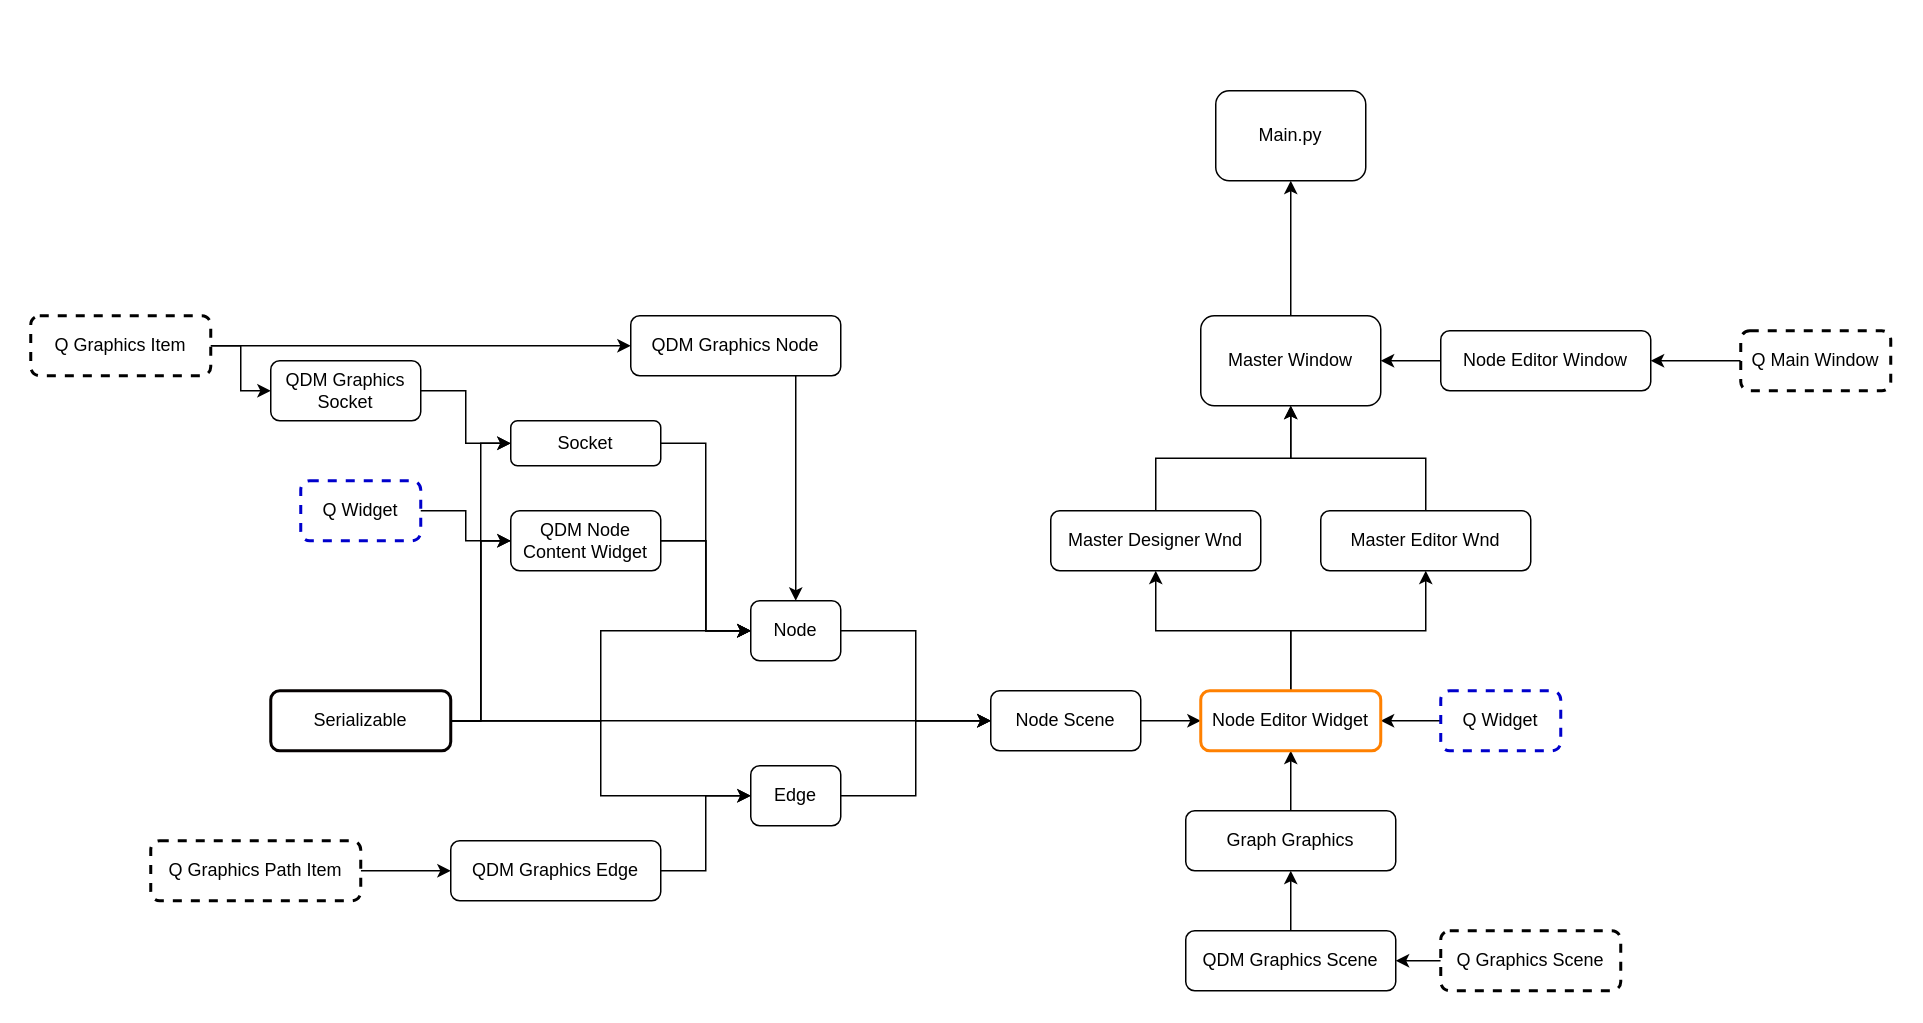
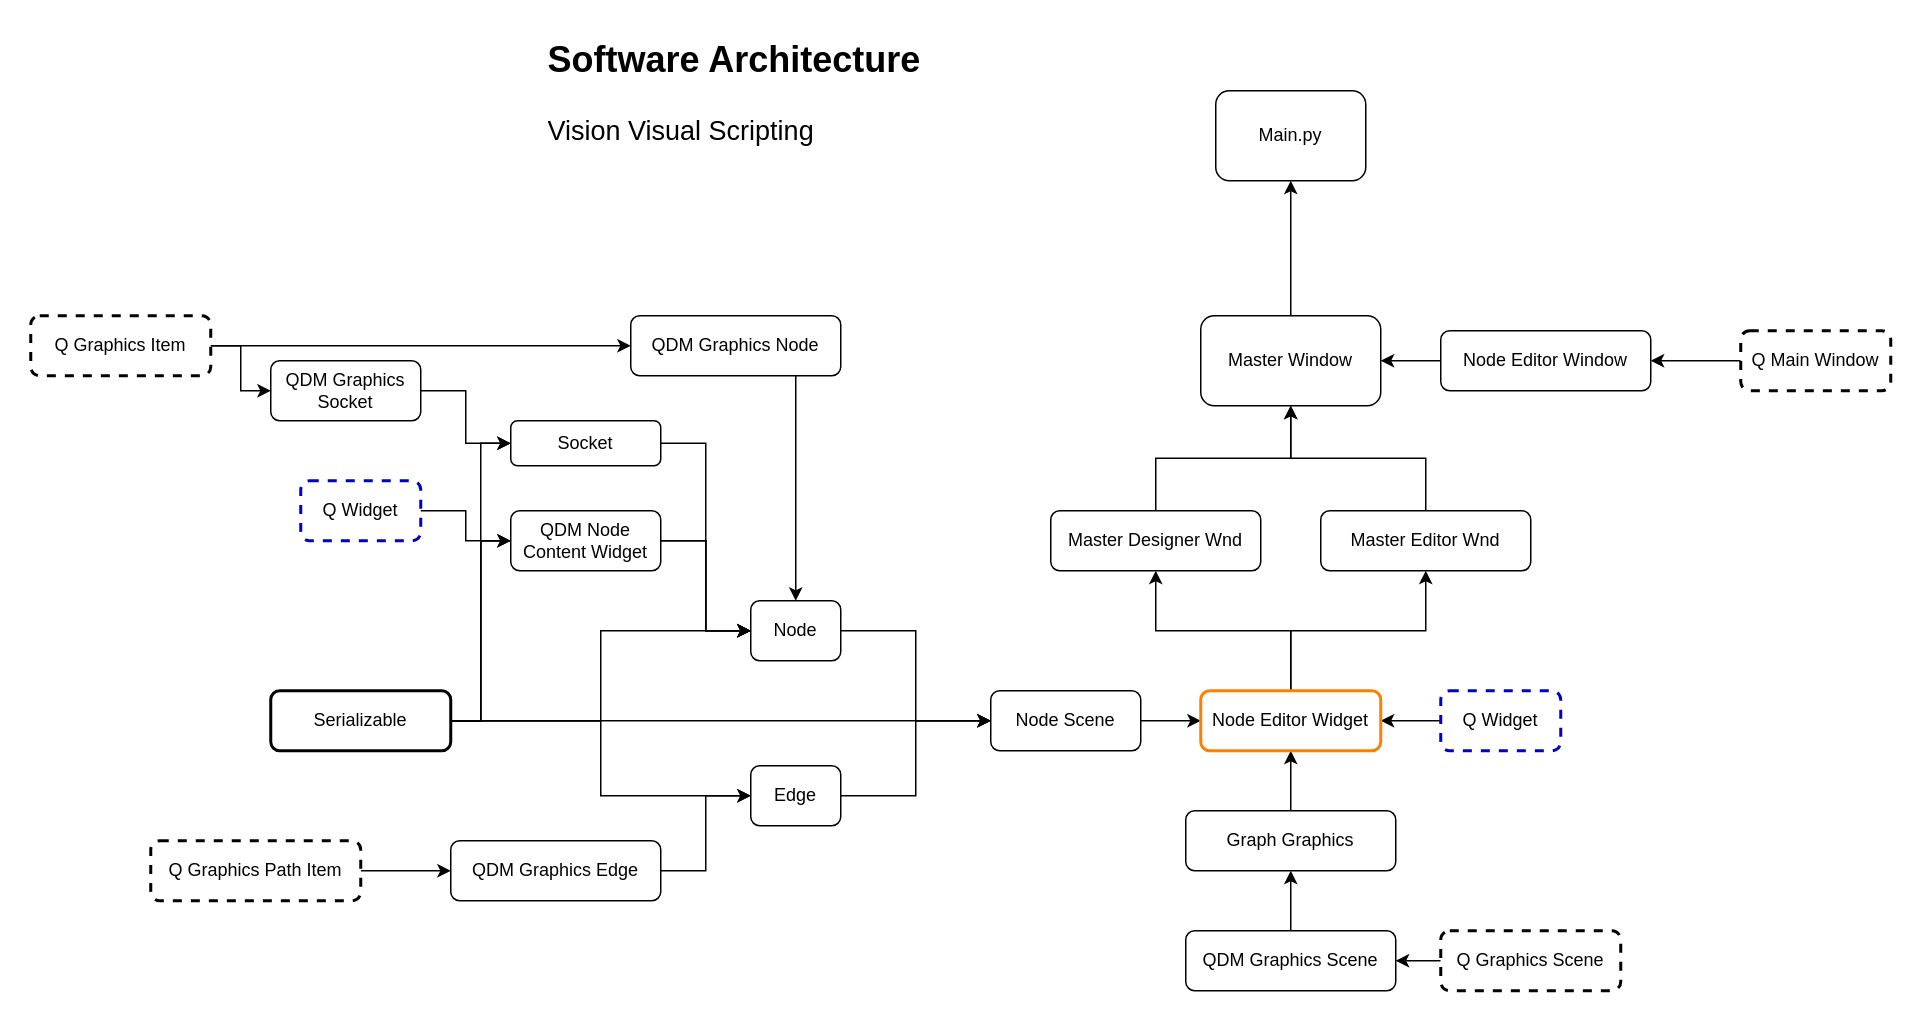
node "Software Architecture Vision Visual Scripting": added
